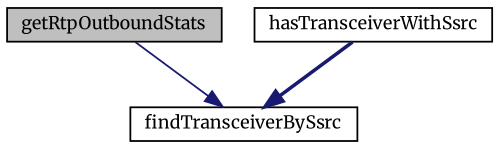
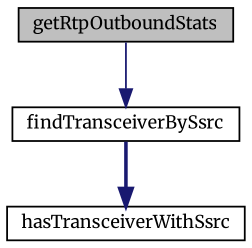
edge "hasTransceiverWithSsrc" -> "findTransceiverBySsrc": reversed
